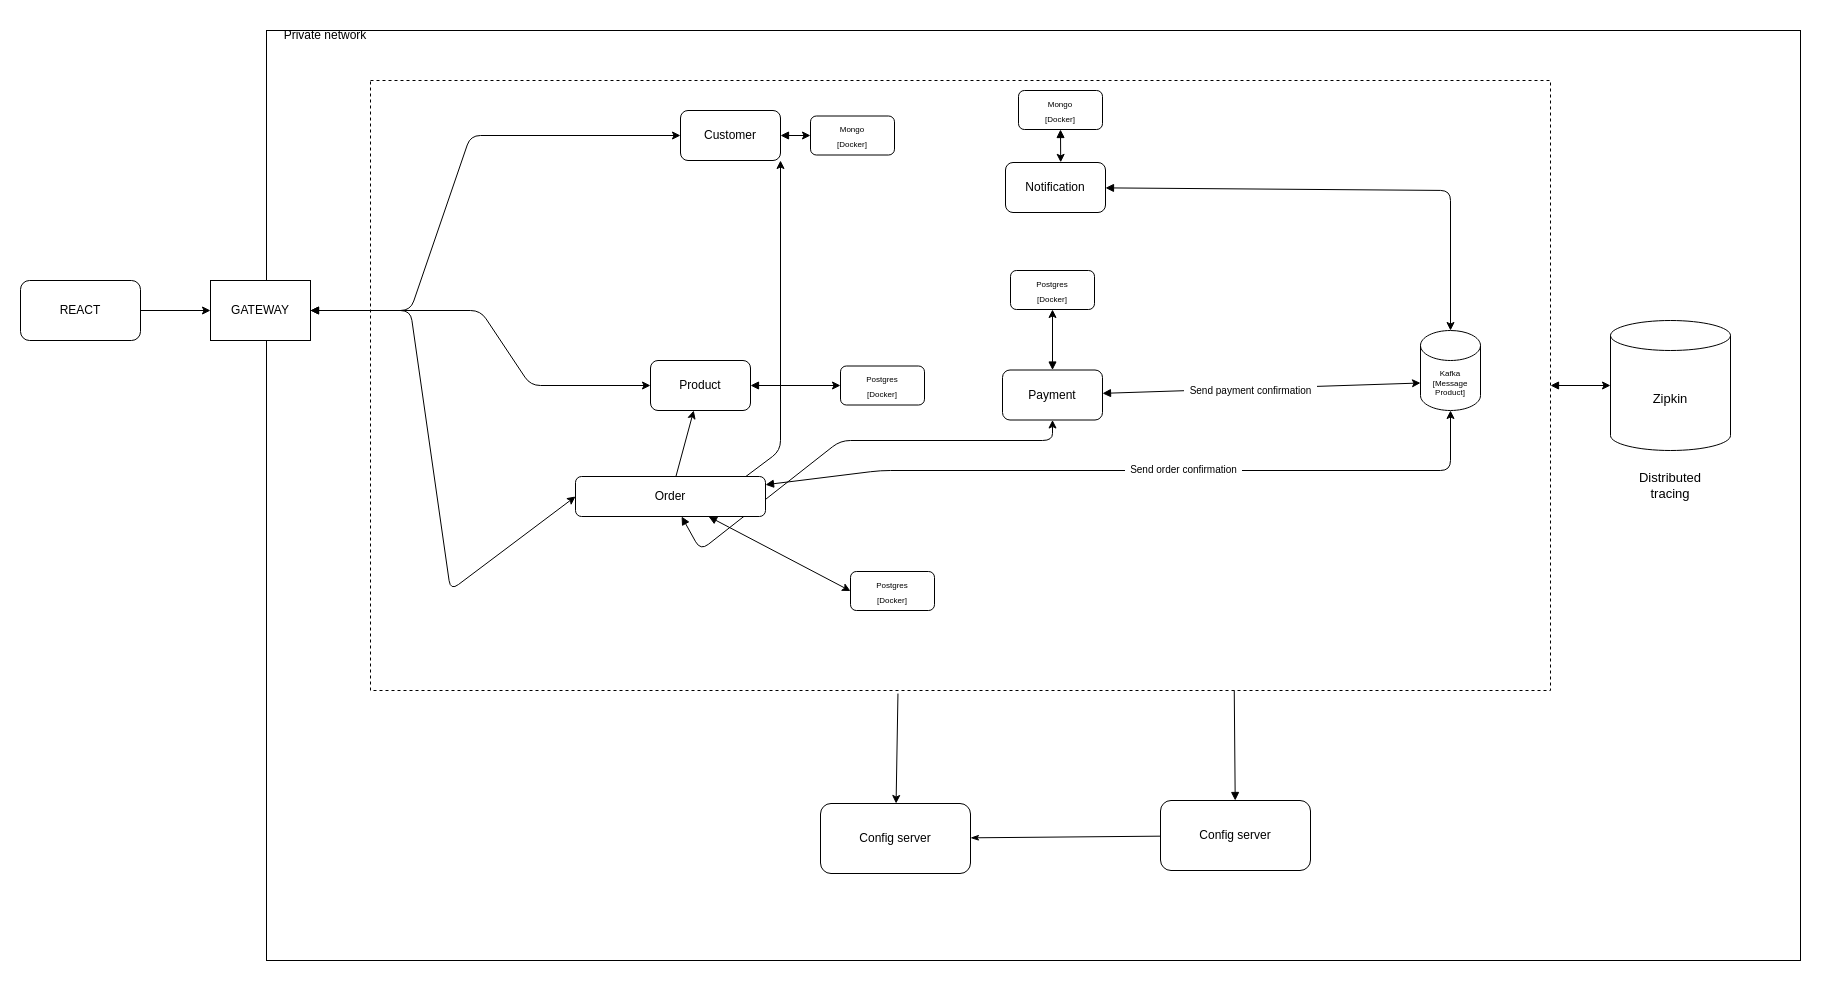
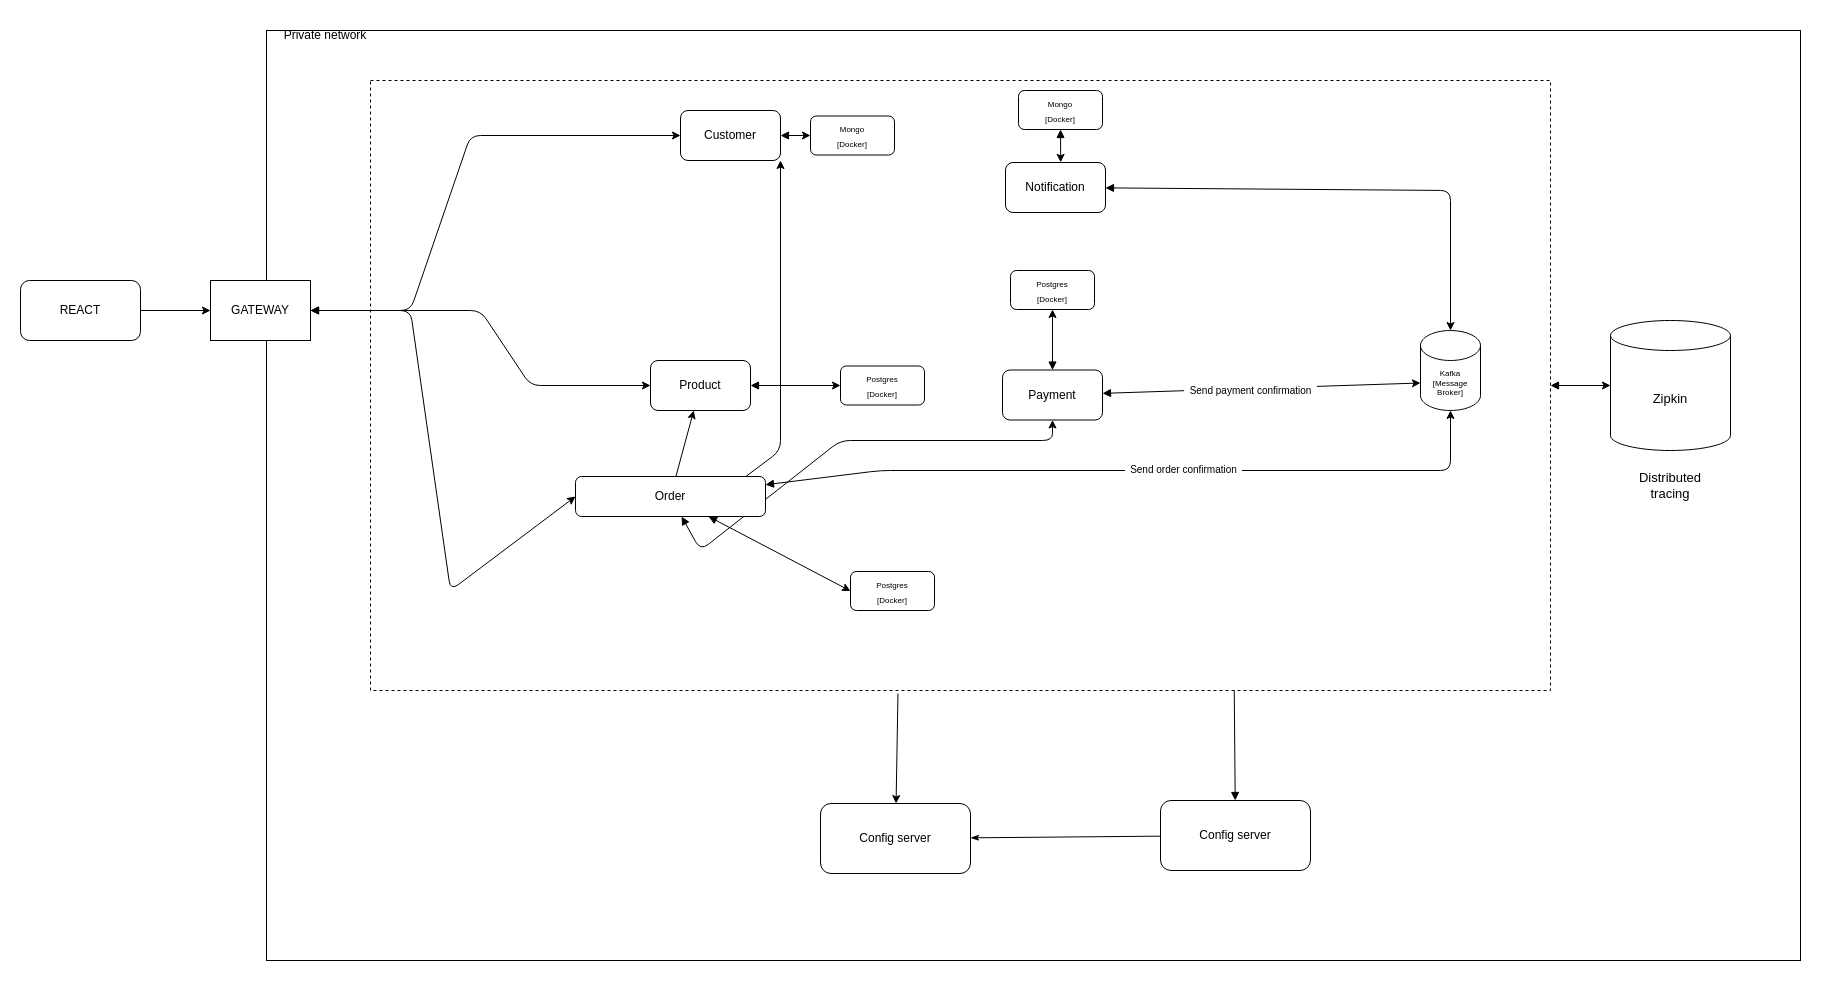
node "Kafka [Message Product]": label "Kafka [Message Product]" -> "Kafka [Message Broker]"
